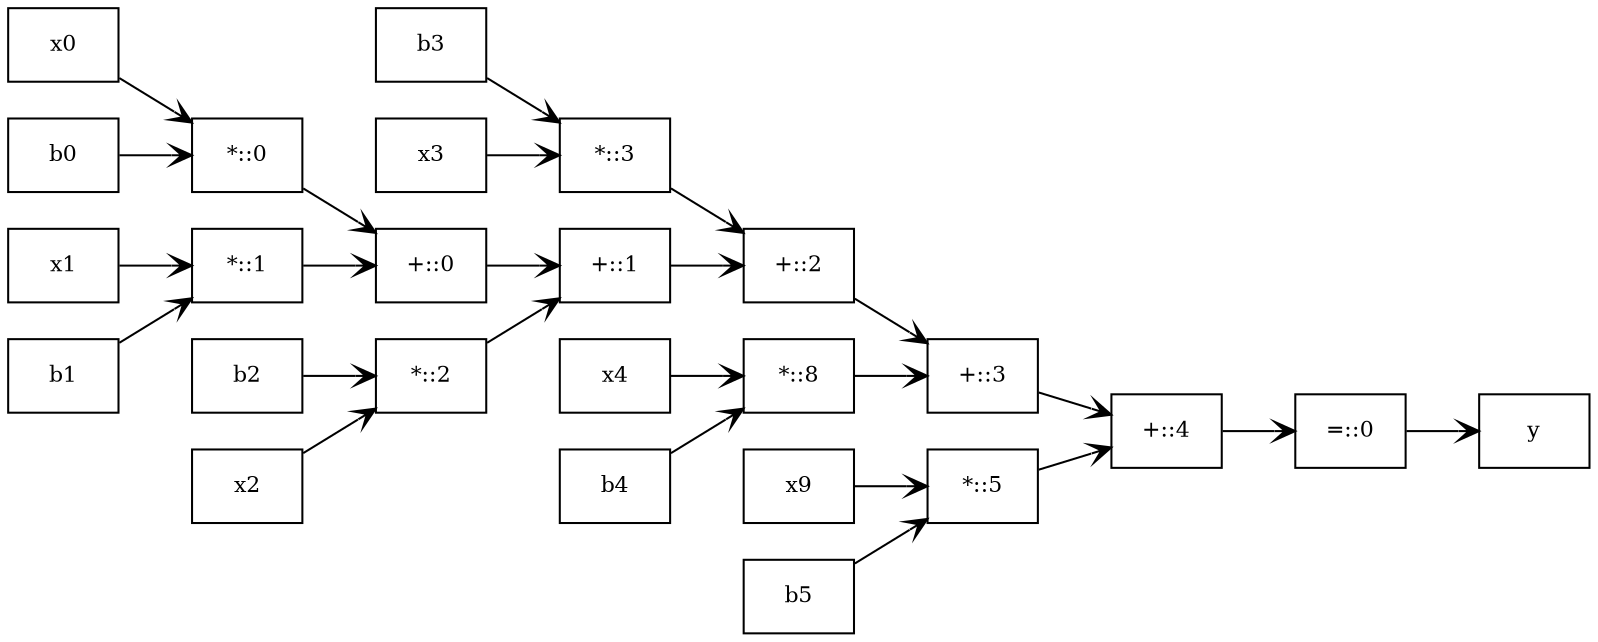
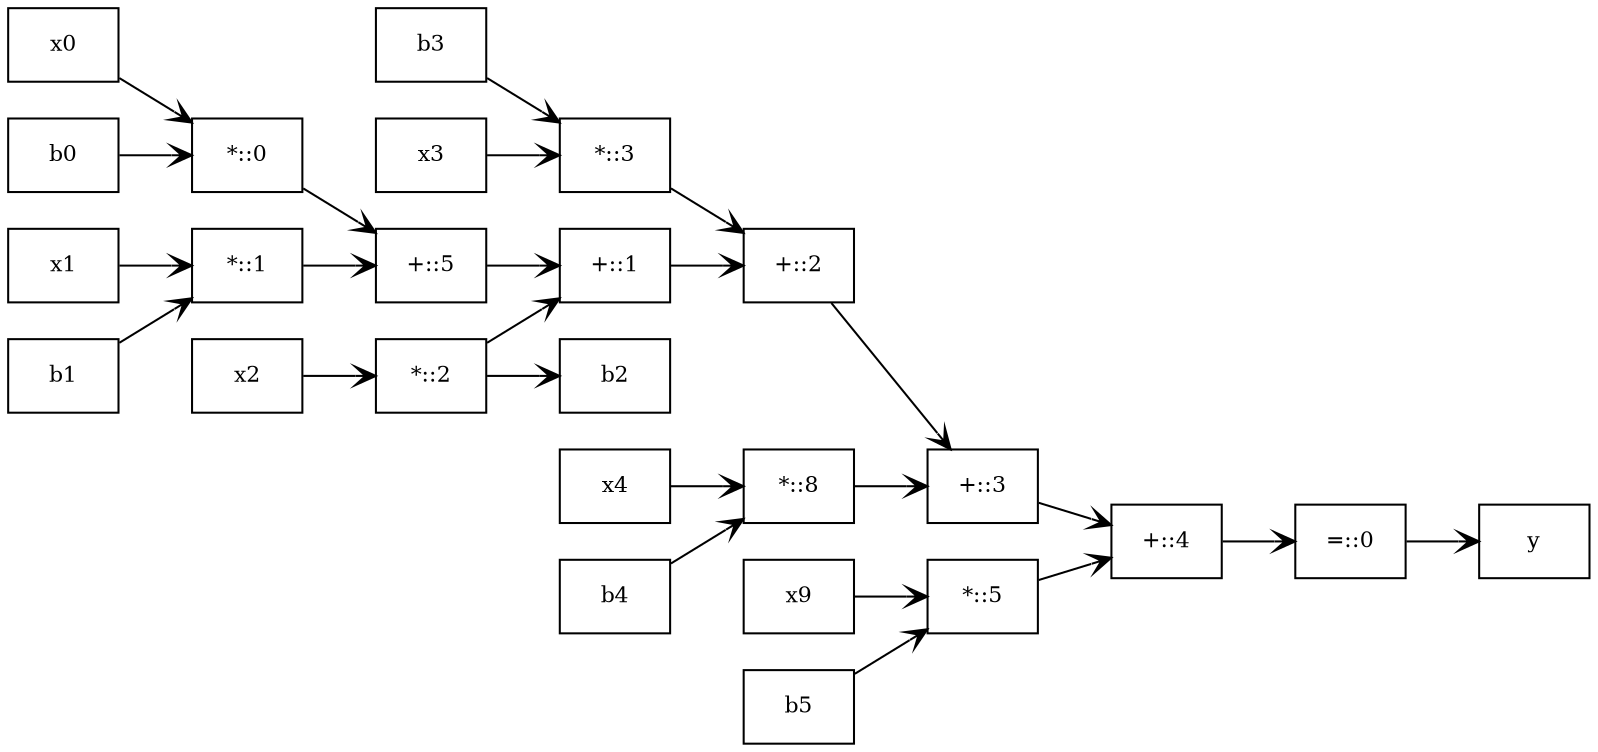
node "+::0": label "+::0" -> "+::5"
edge "b2" -> "*::2": reversed
